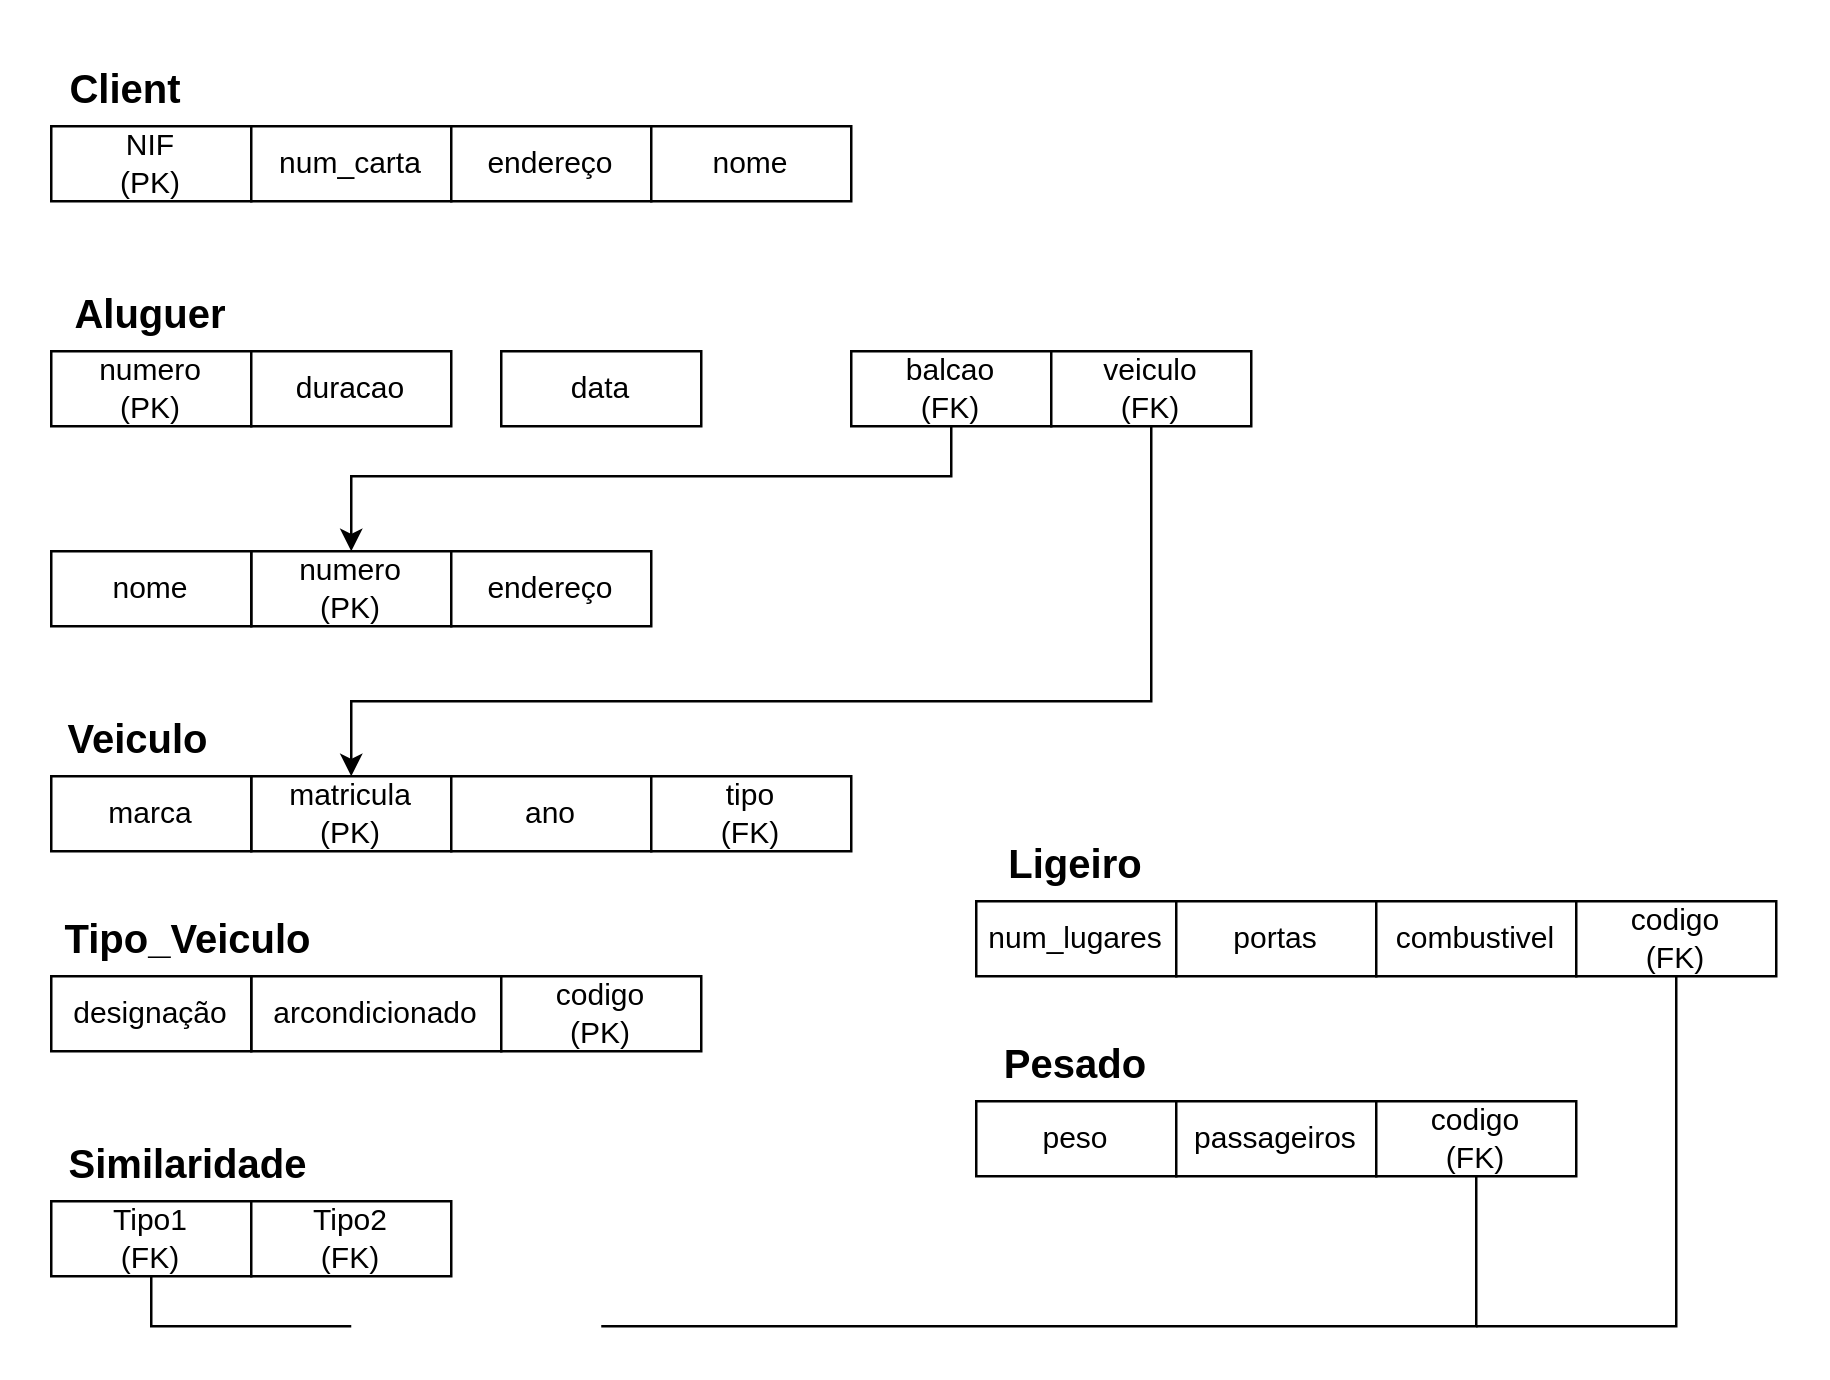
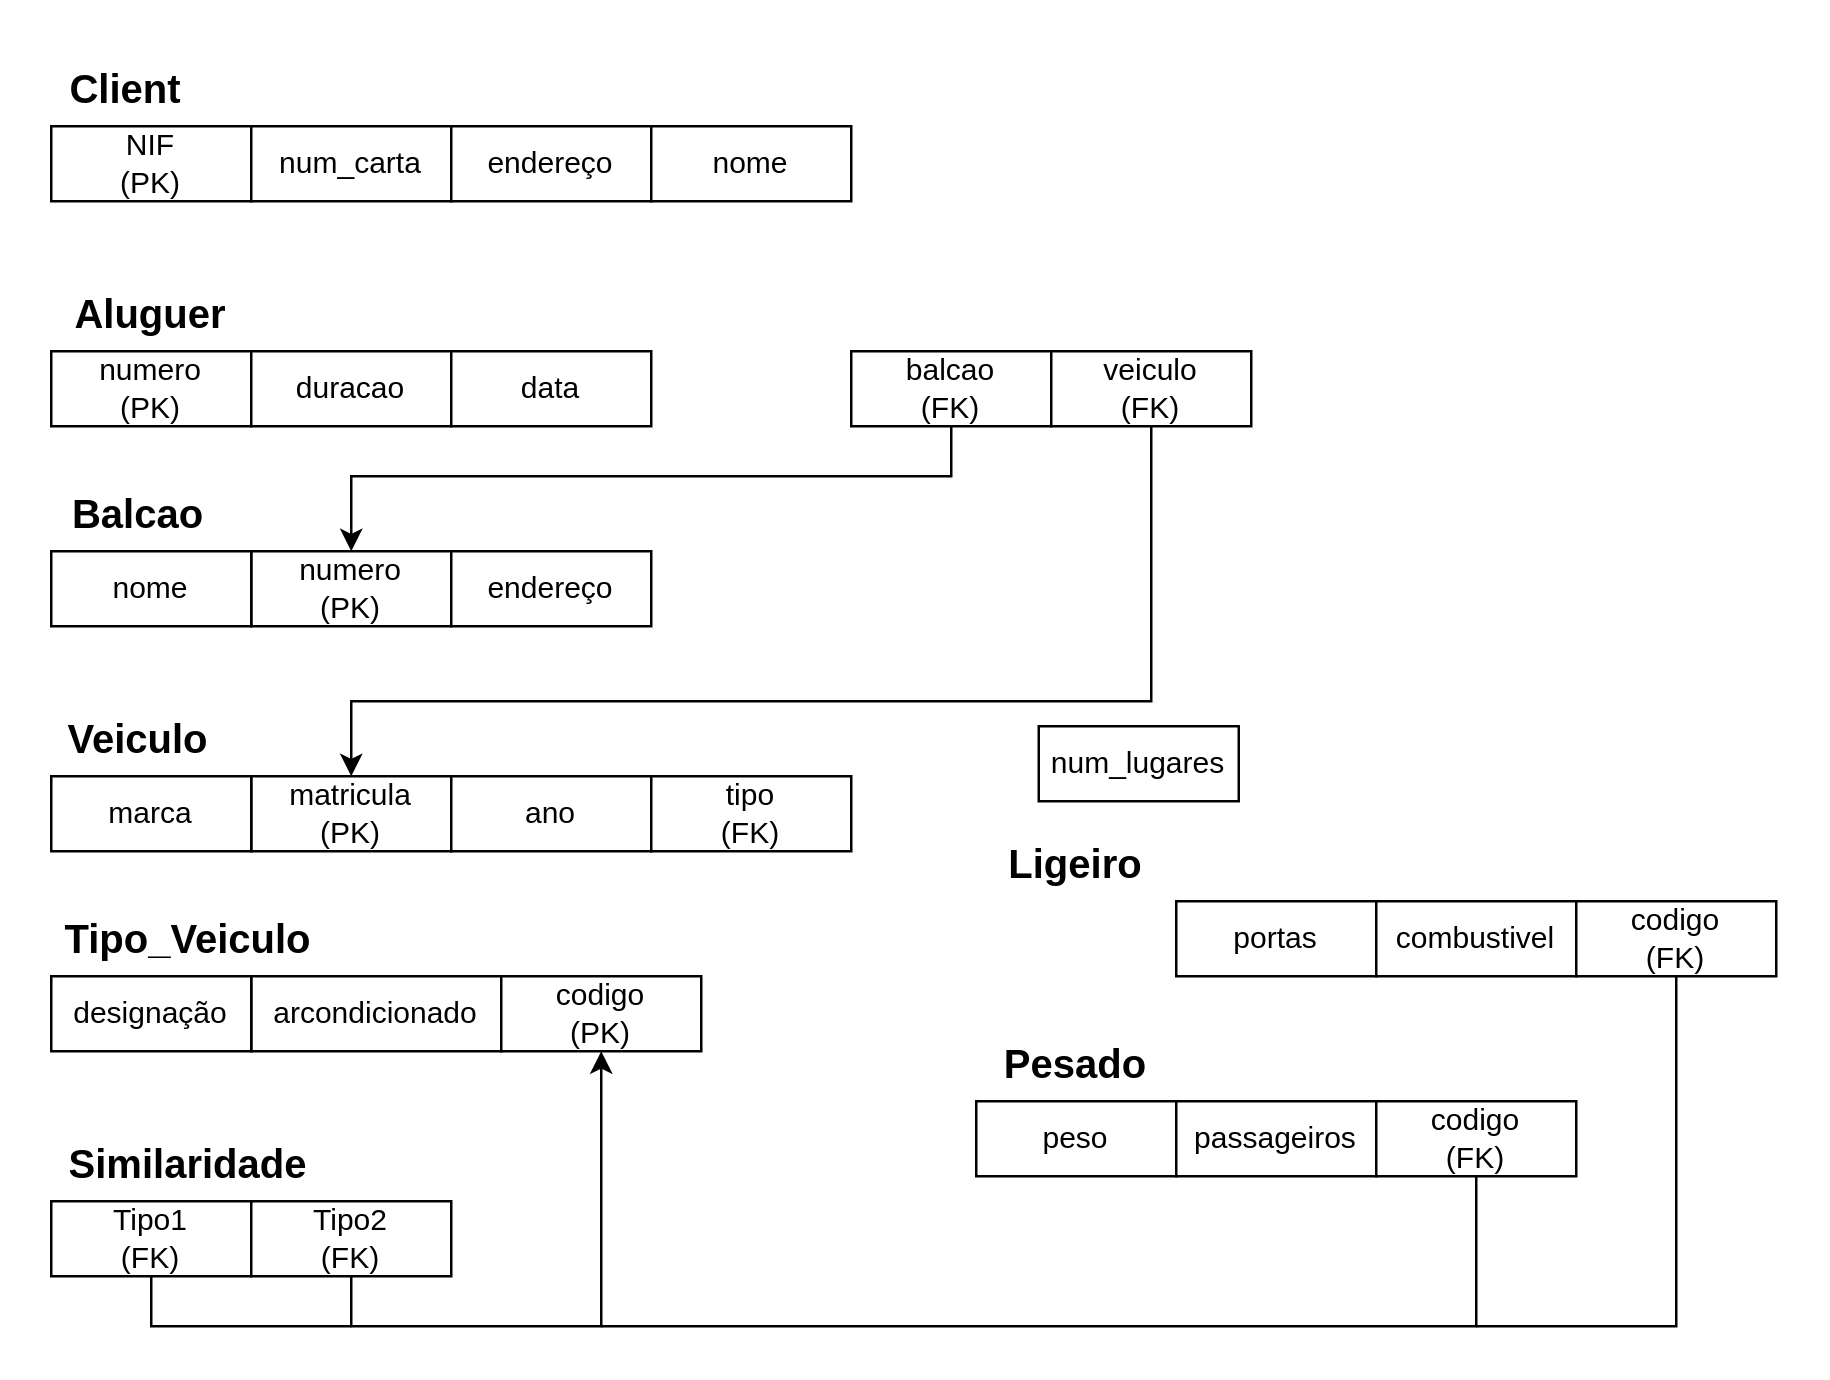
node "data": moved (601, 389) -> (551, 389)
node "Balcao": added
node "num_lugares": moved (1076, 939) -> (1139, 764)
edge "Tipo2 (FK)" -> "codigo (PK)": added
